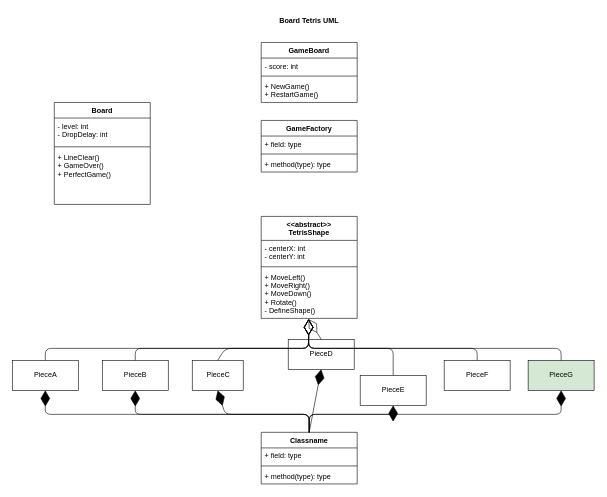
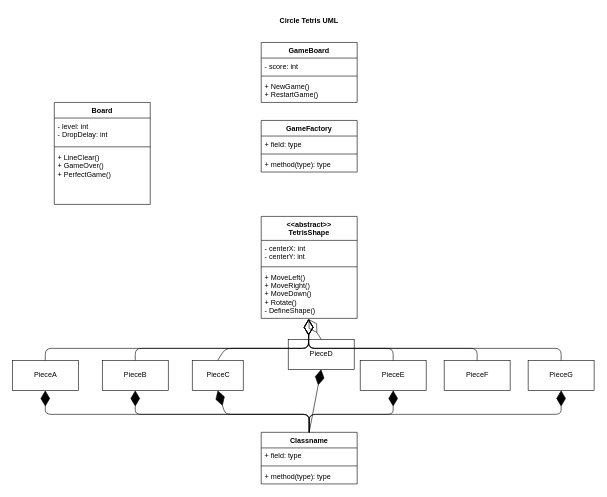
node "Board Tetris UML": label "Board Tetris UML" -> "Circle Tetris UML"
node "PieceG": fillcolor #d5e8d4 -> #ffffff
node "PieceE": moved (393, 390) -> (393, 375)
